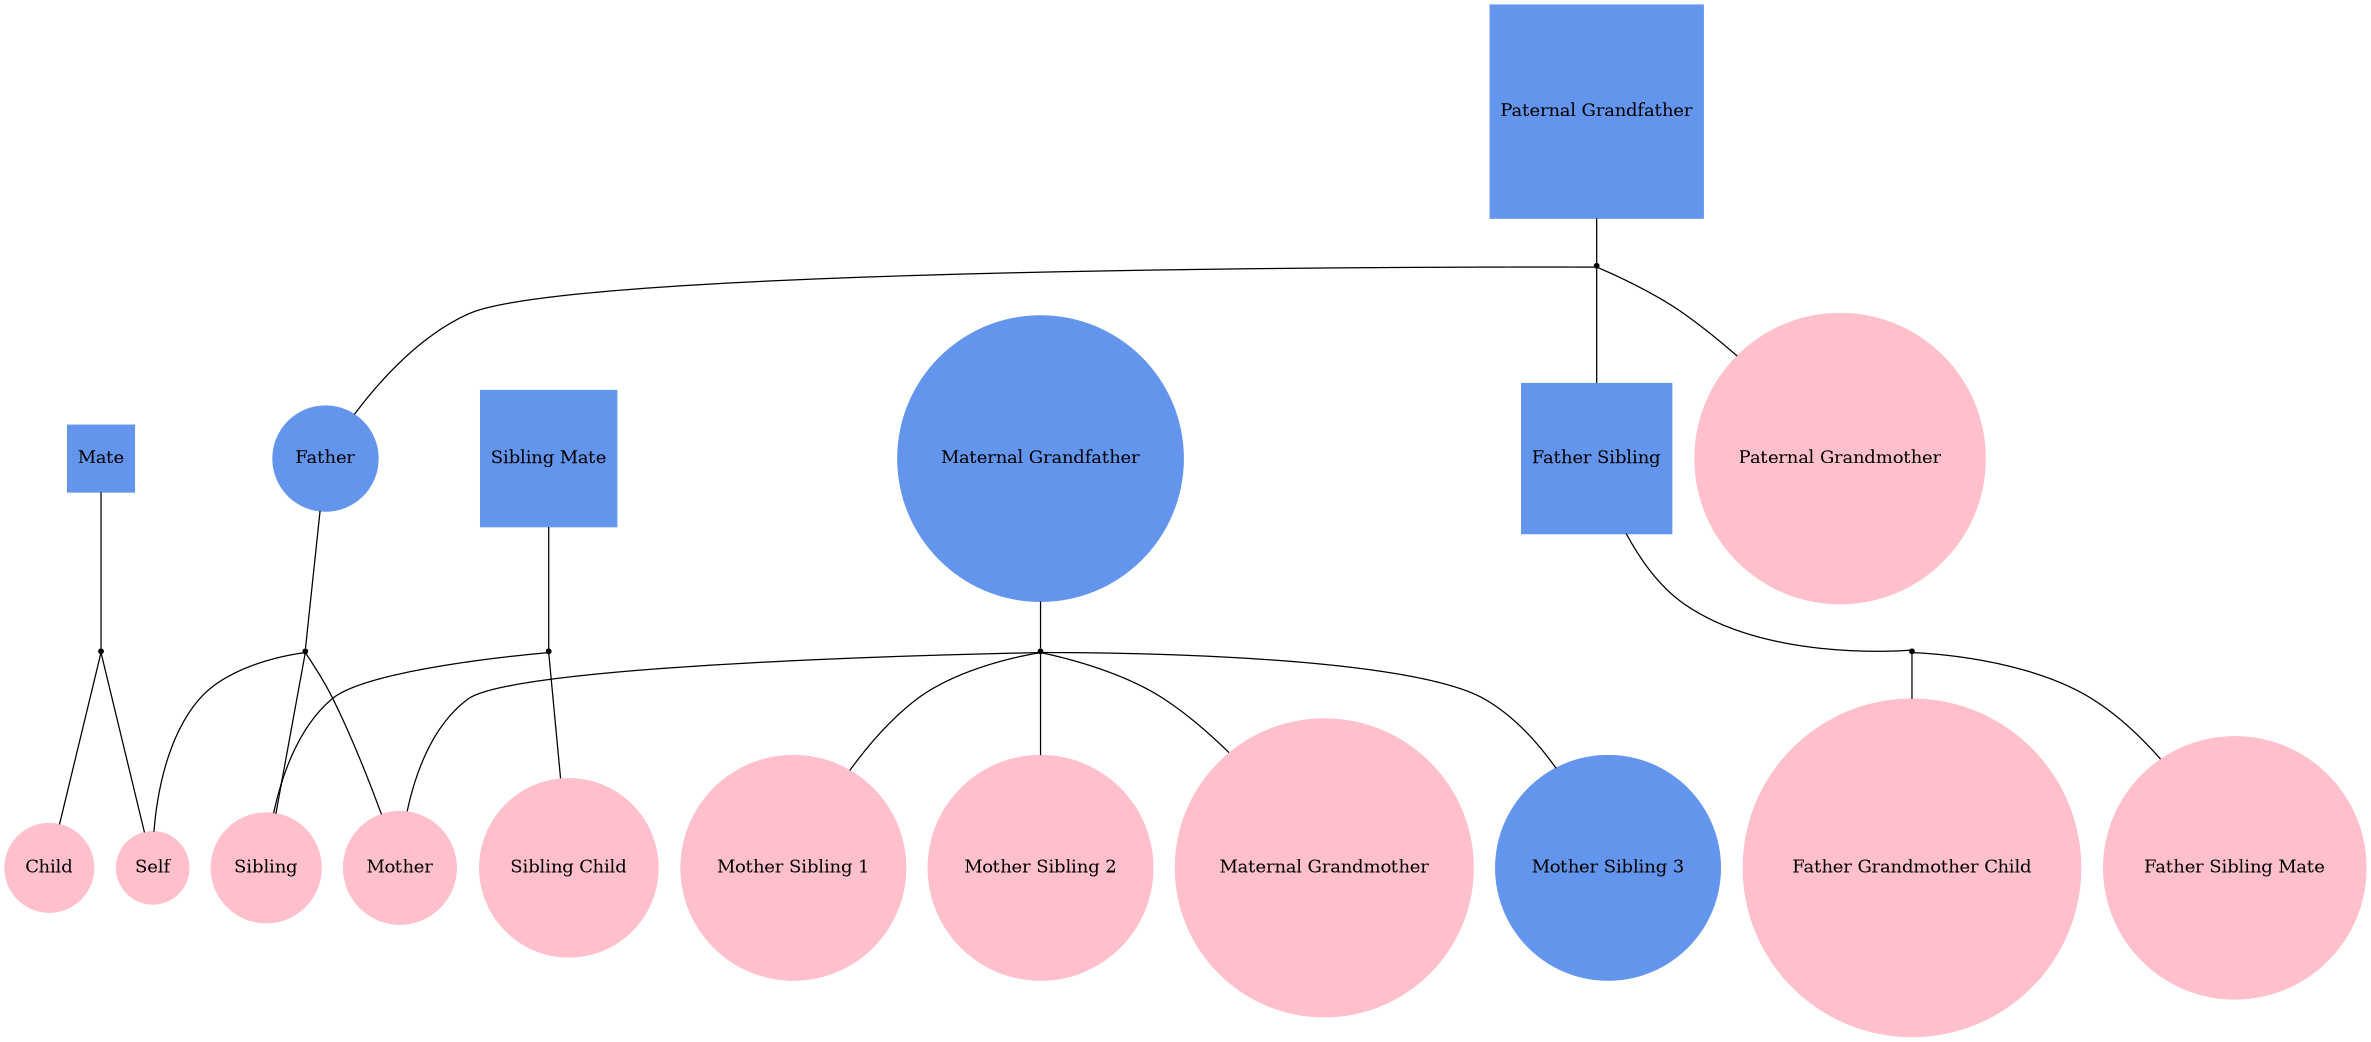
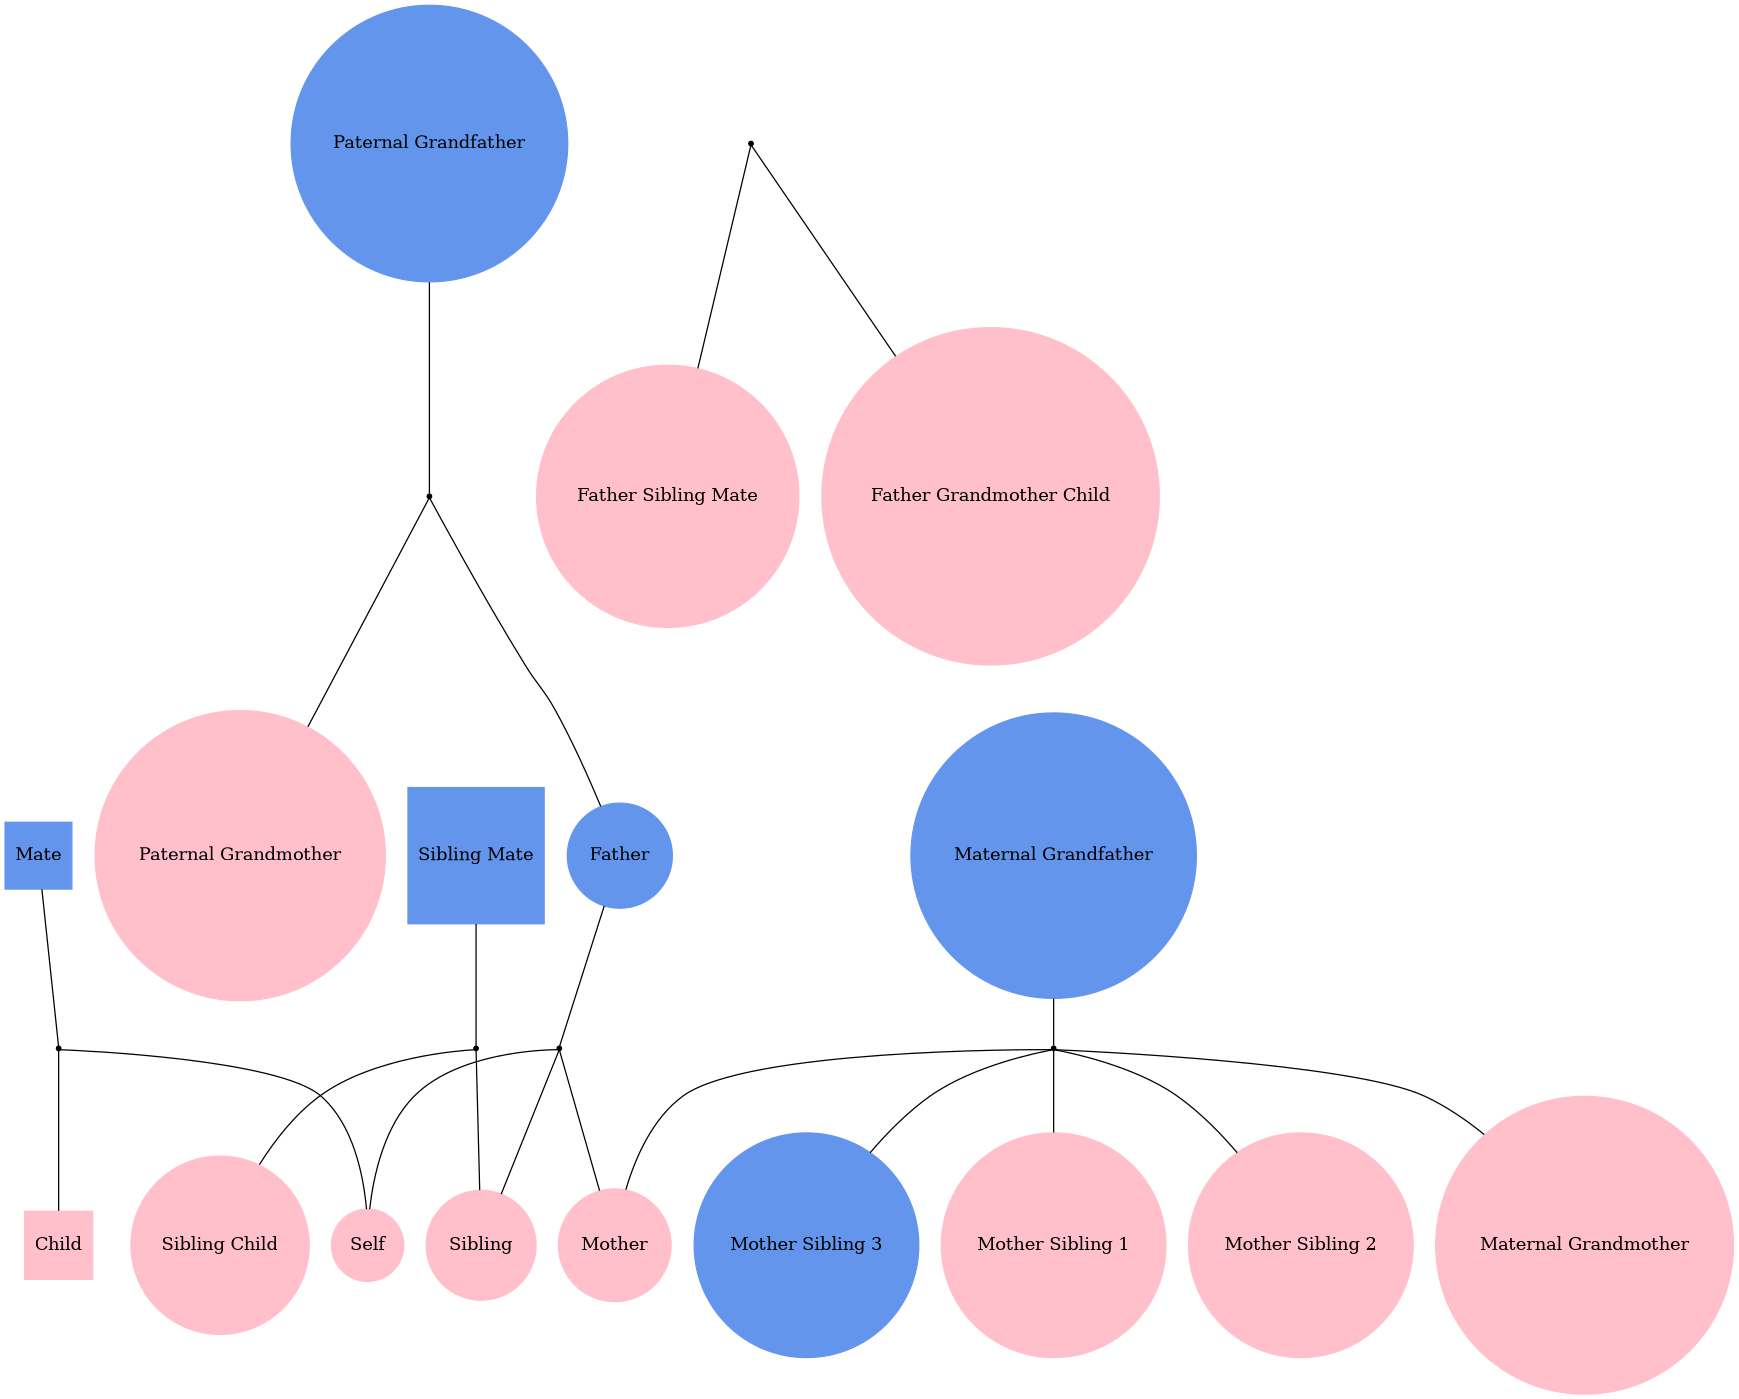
node "Paternal Grandfather": shape box -> ellipse
node "Father Sibling": removed
node "Child": shape ellipse -> box
